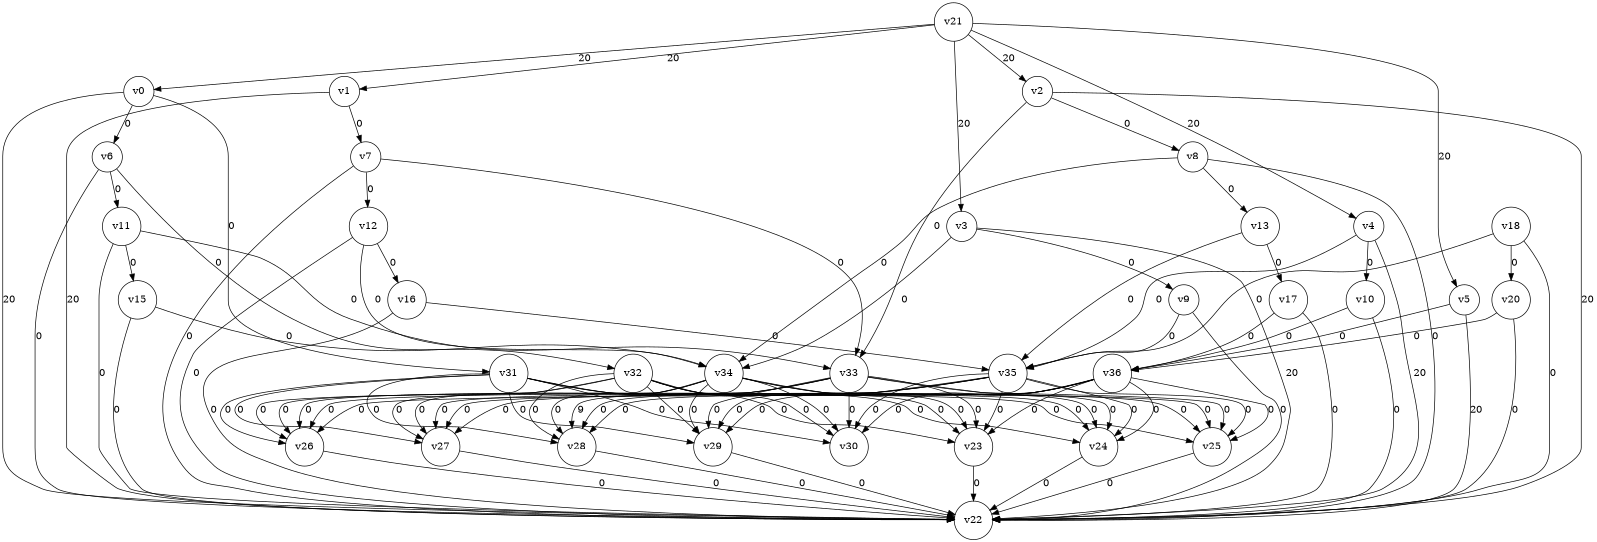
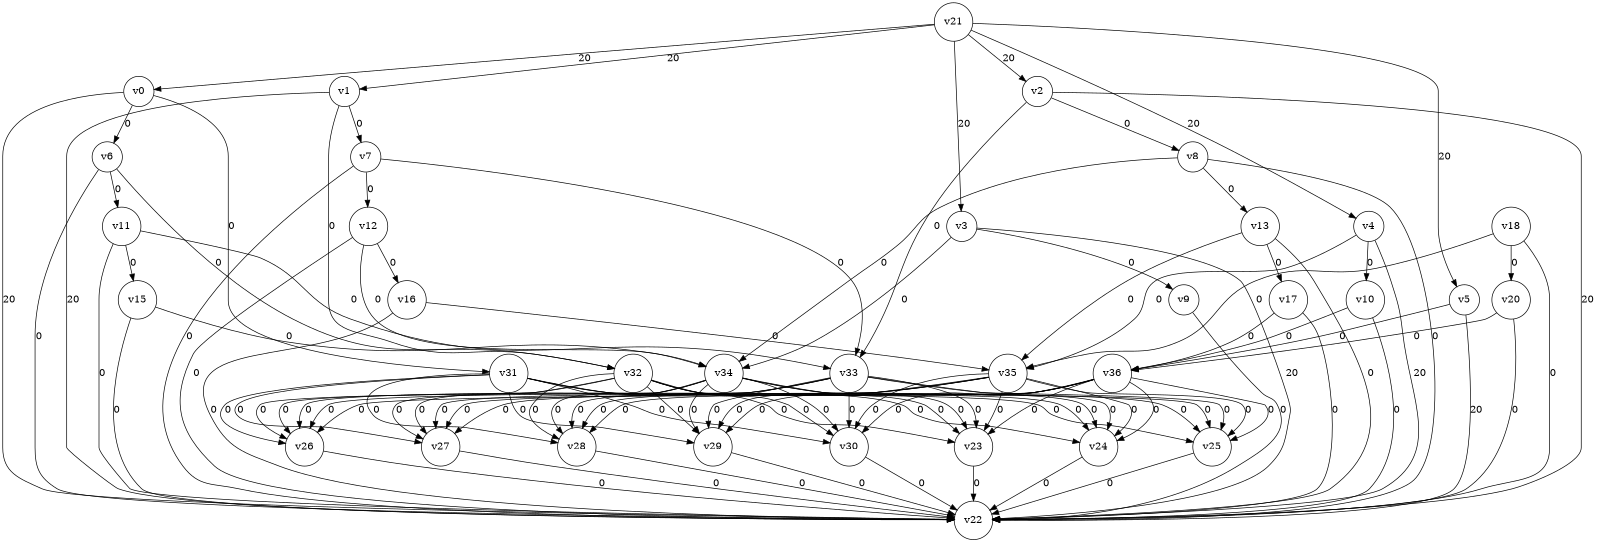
edge "v1" -> "v32": added, label "0"
edge "v9" -> "v35": removed, label "0"
edge "v33" -> "v28": label "9" -> "0"
edge "v30" -> "v22": added, label "0"
edge "v13" -> "v22": added, label "0"
